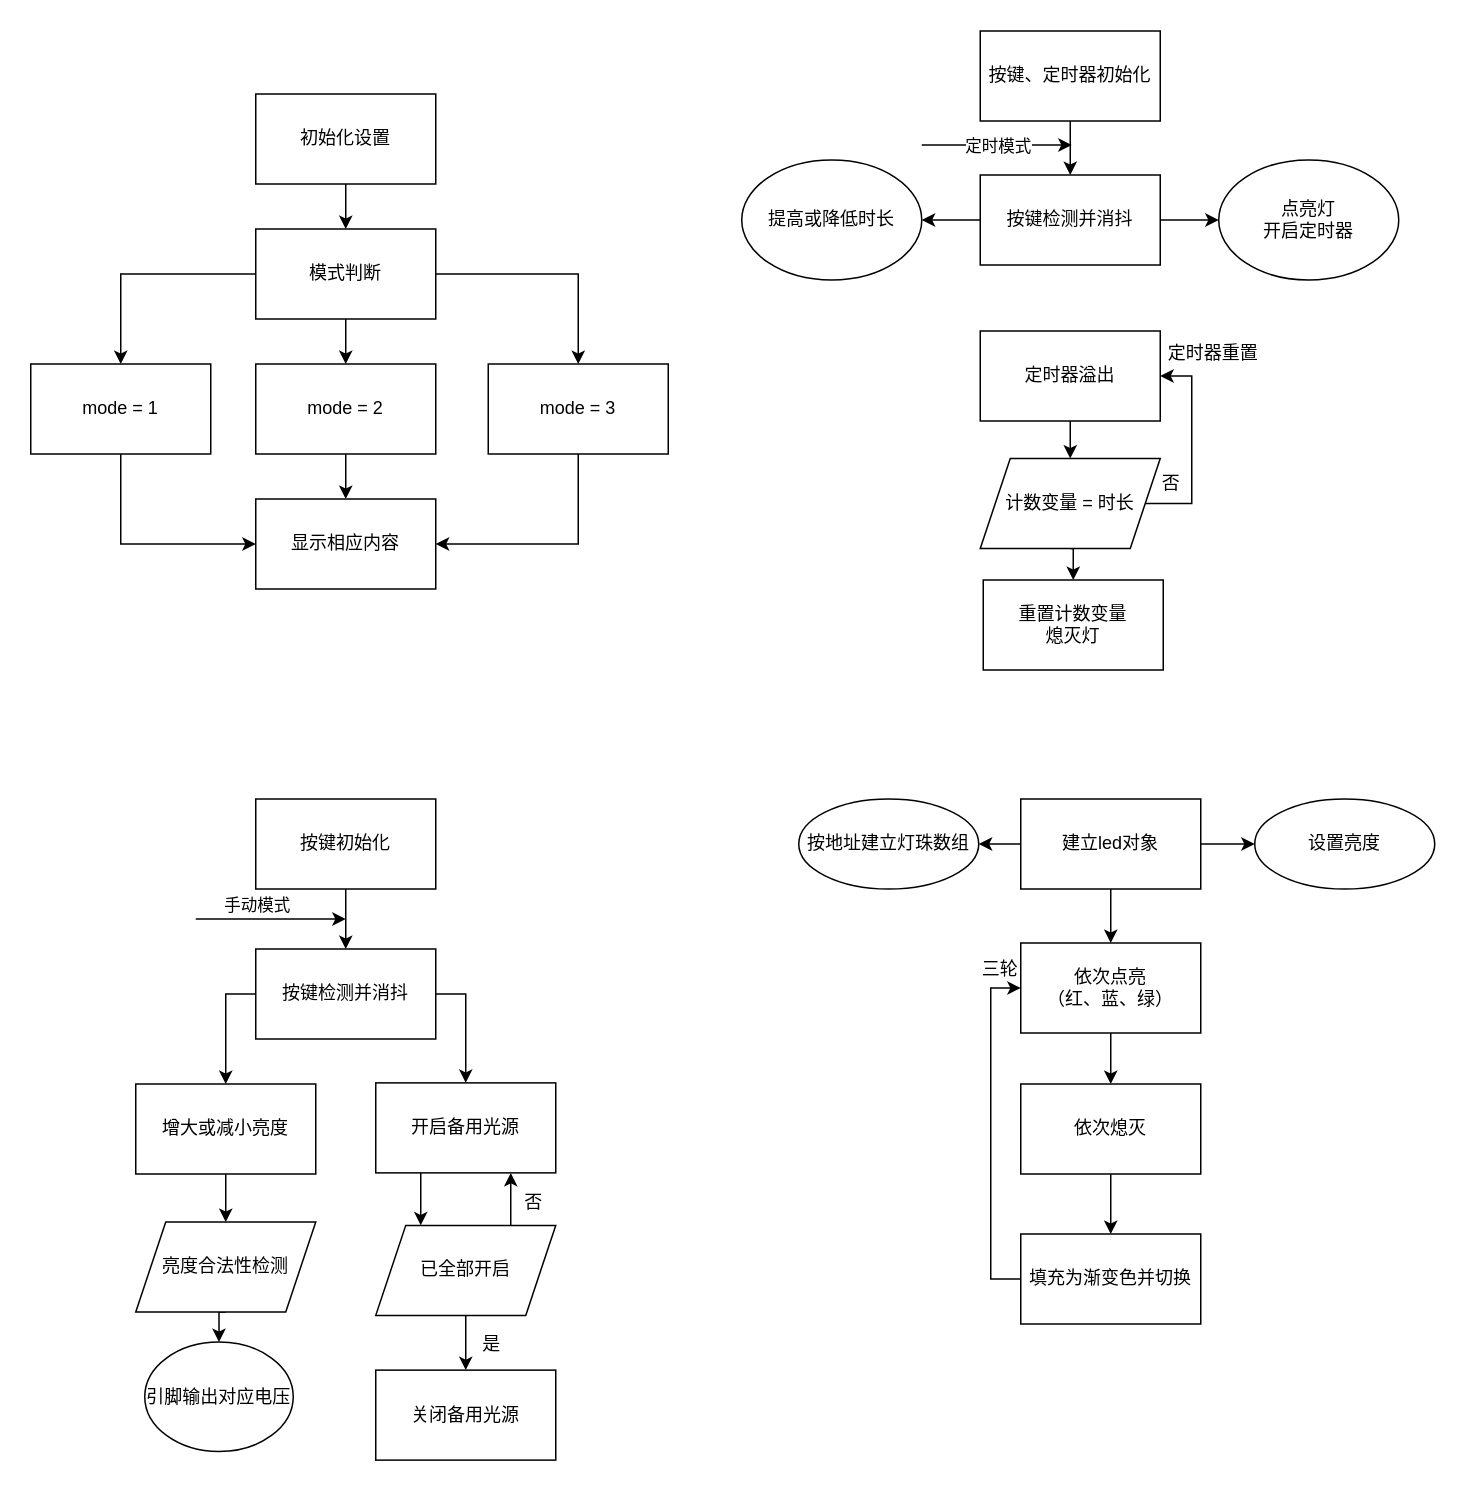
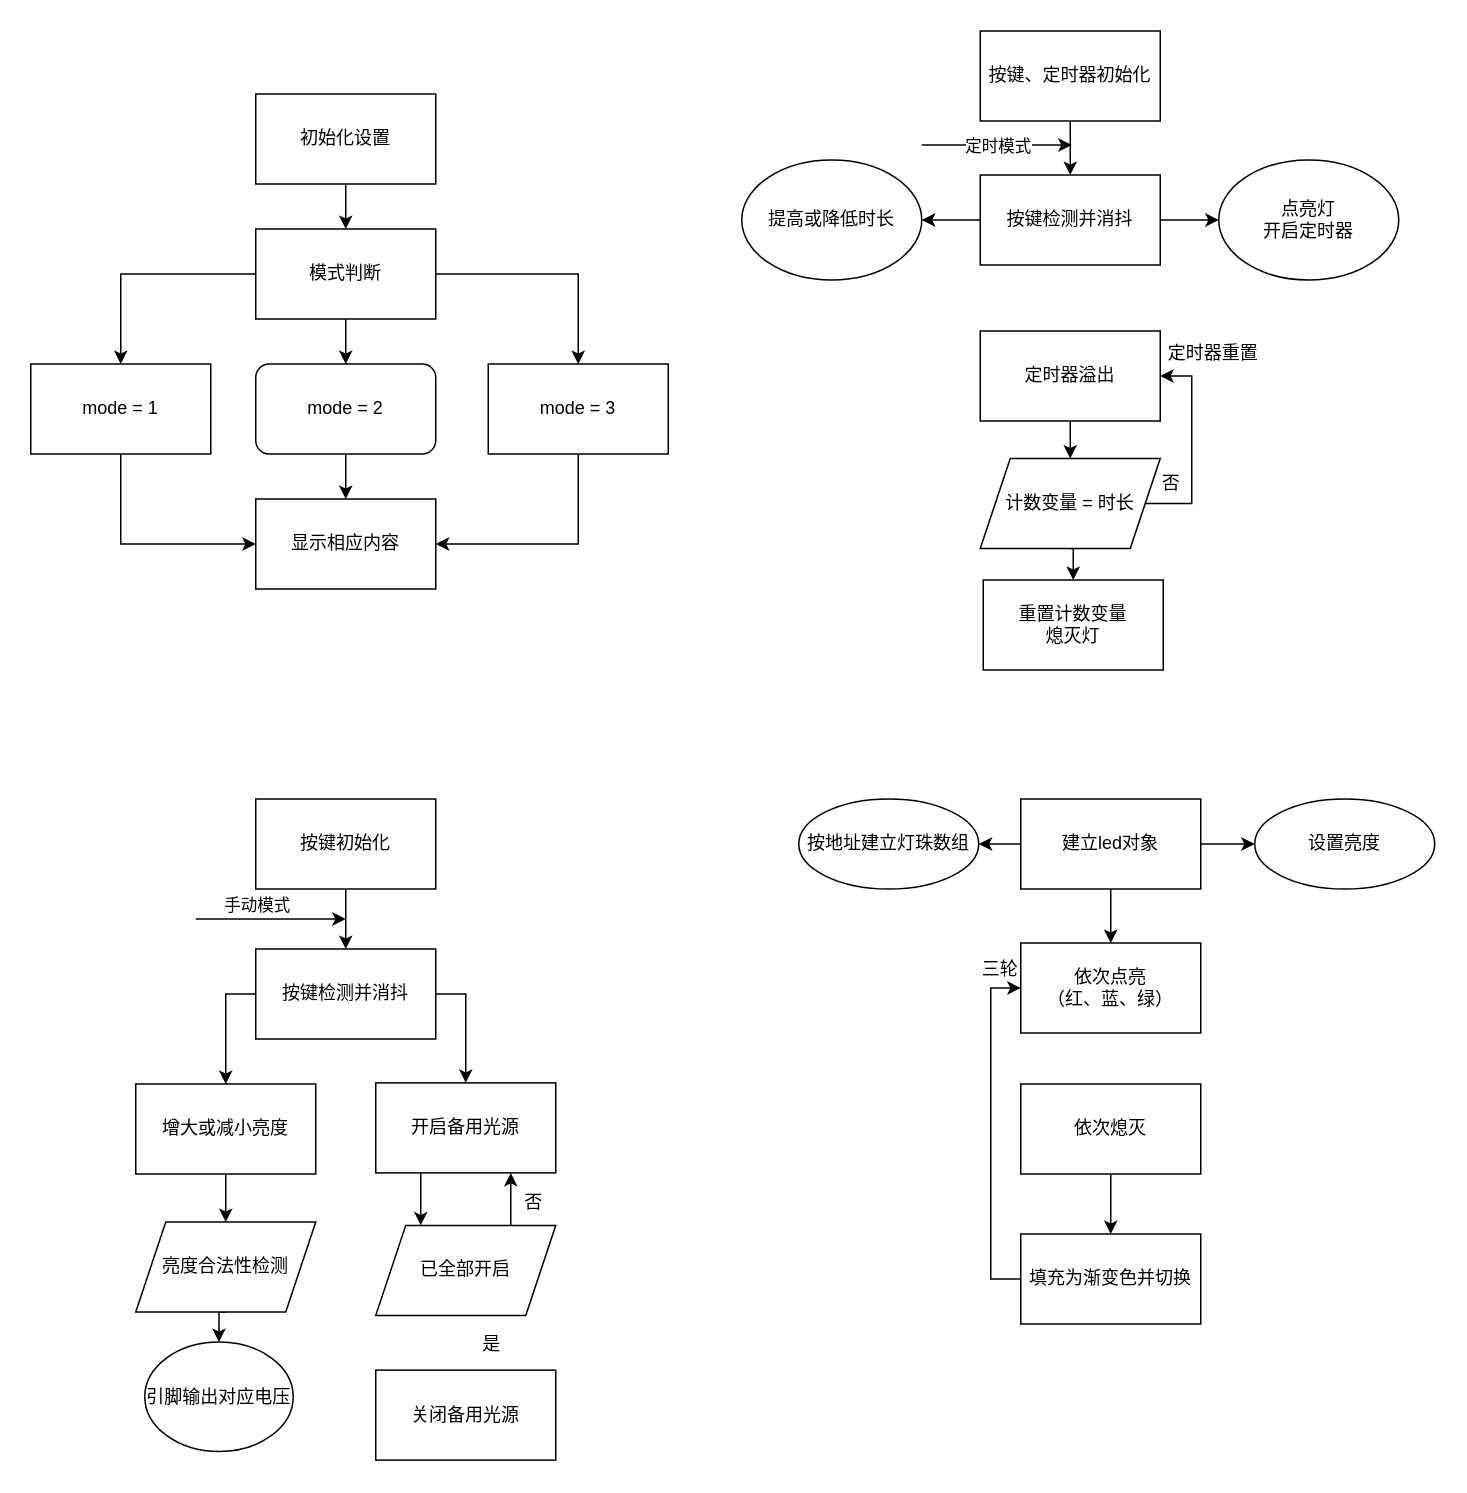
node "mode = 2": shape rectangle -> rounded rectangle
edge "依次点亮 （红、蓝、绿）" -> "依次熄灭": removed
edge "已全部开启" -> "关闭备用光源": removed
